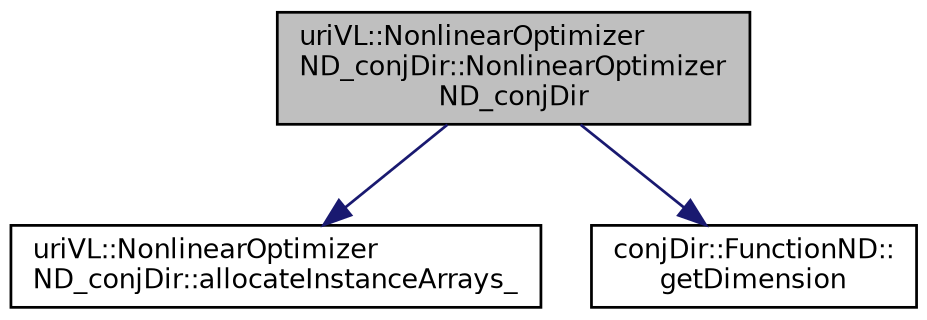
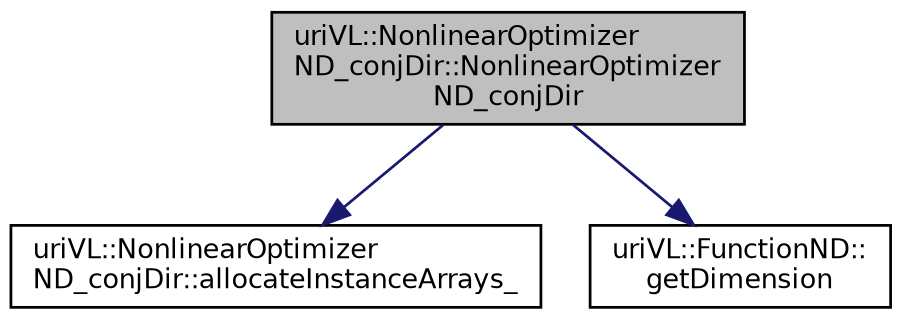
node "conjDir::FunctionND:: getDimension": label "conjDir::FunctionND:: getDimension" -> "uriVL::FunctionND:: getDimension"
